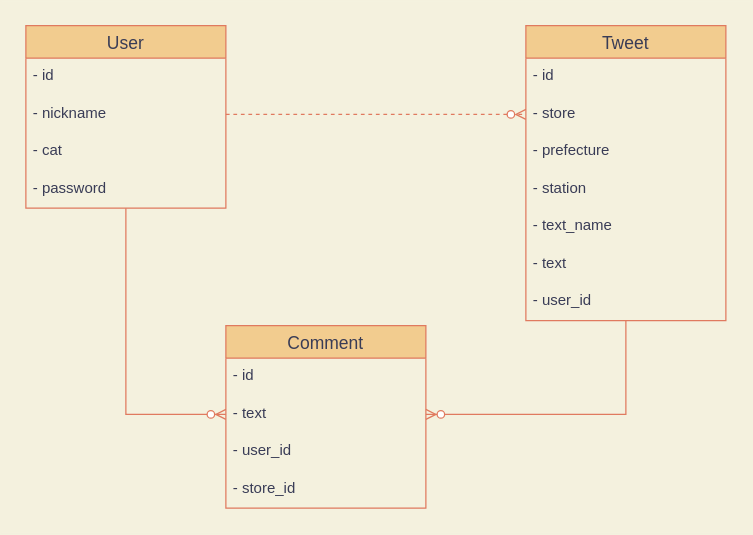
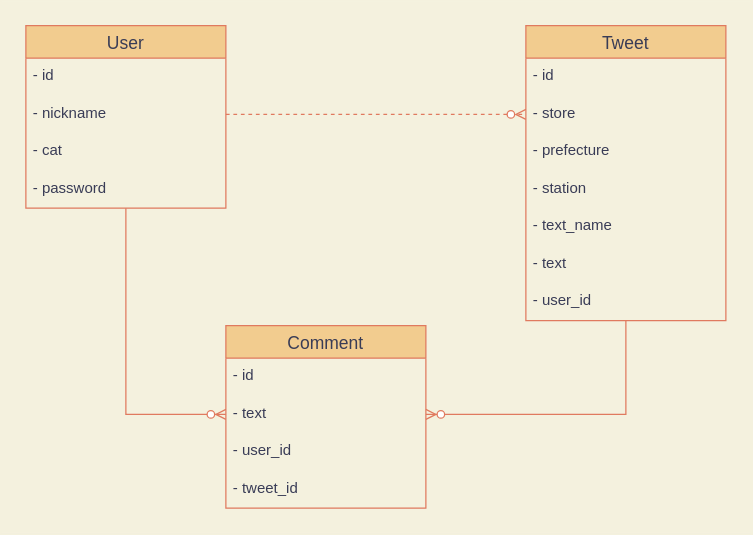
node "- store_id": label "- store_id" -> "- tweet_id"
